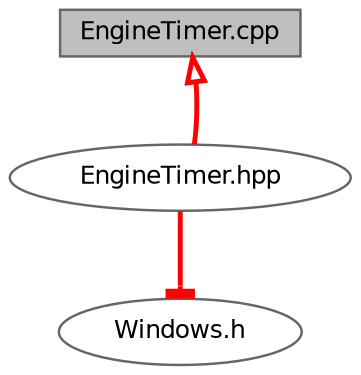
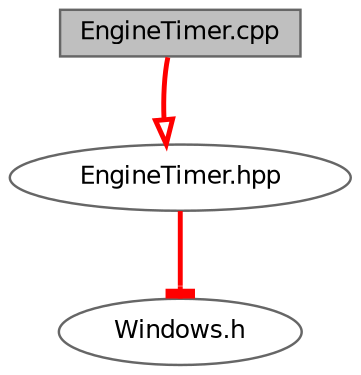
edge "EngineTimer.hpp" -> "EngineTimer.cpp": reversed
